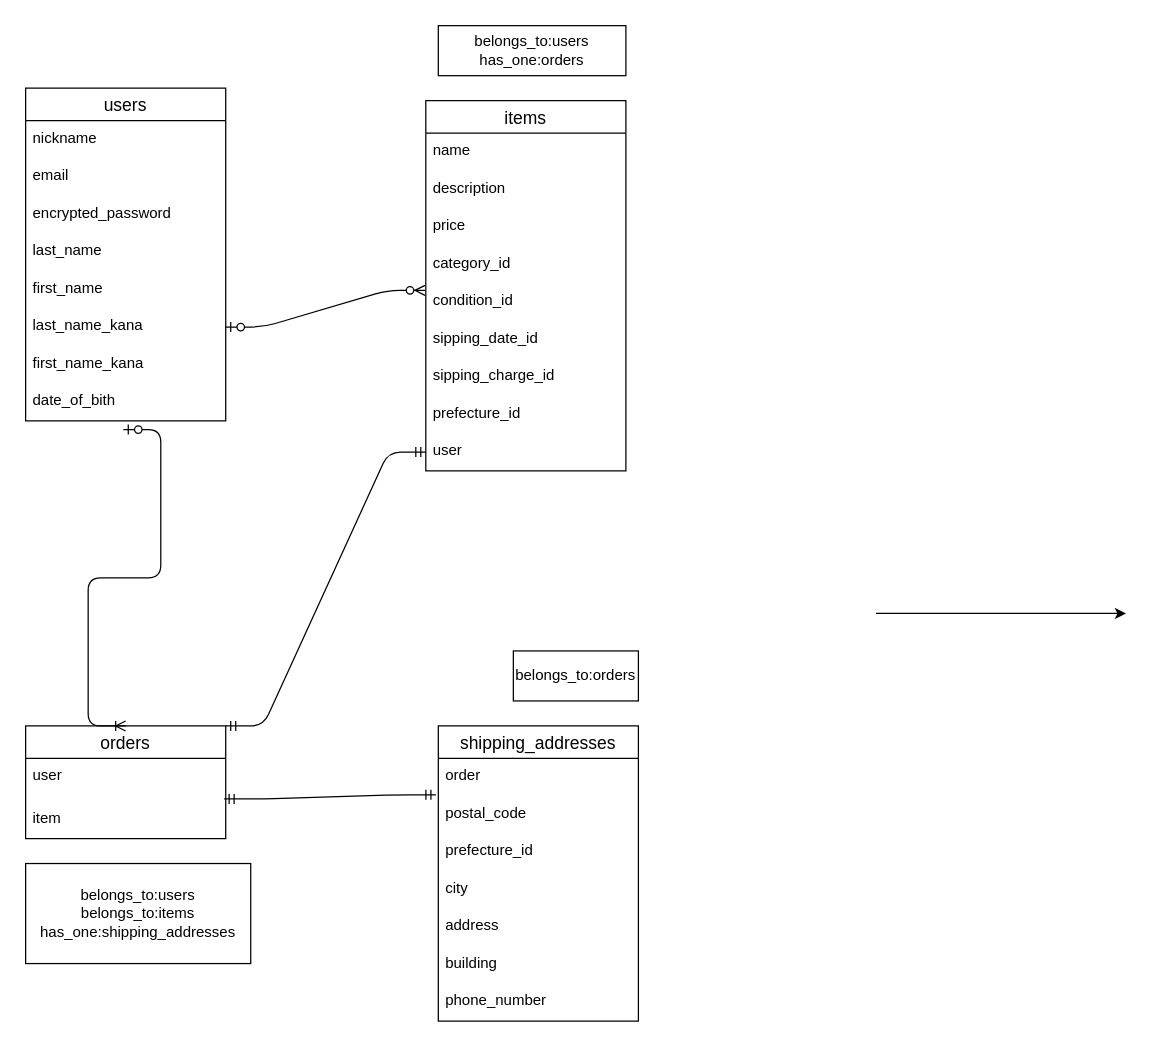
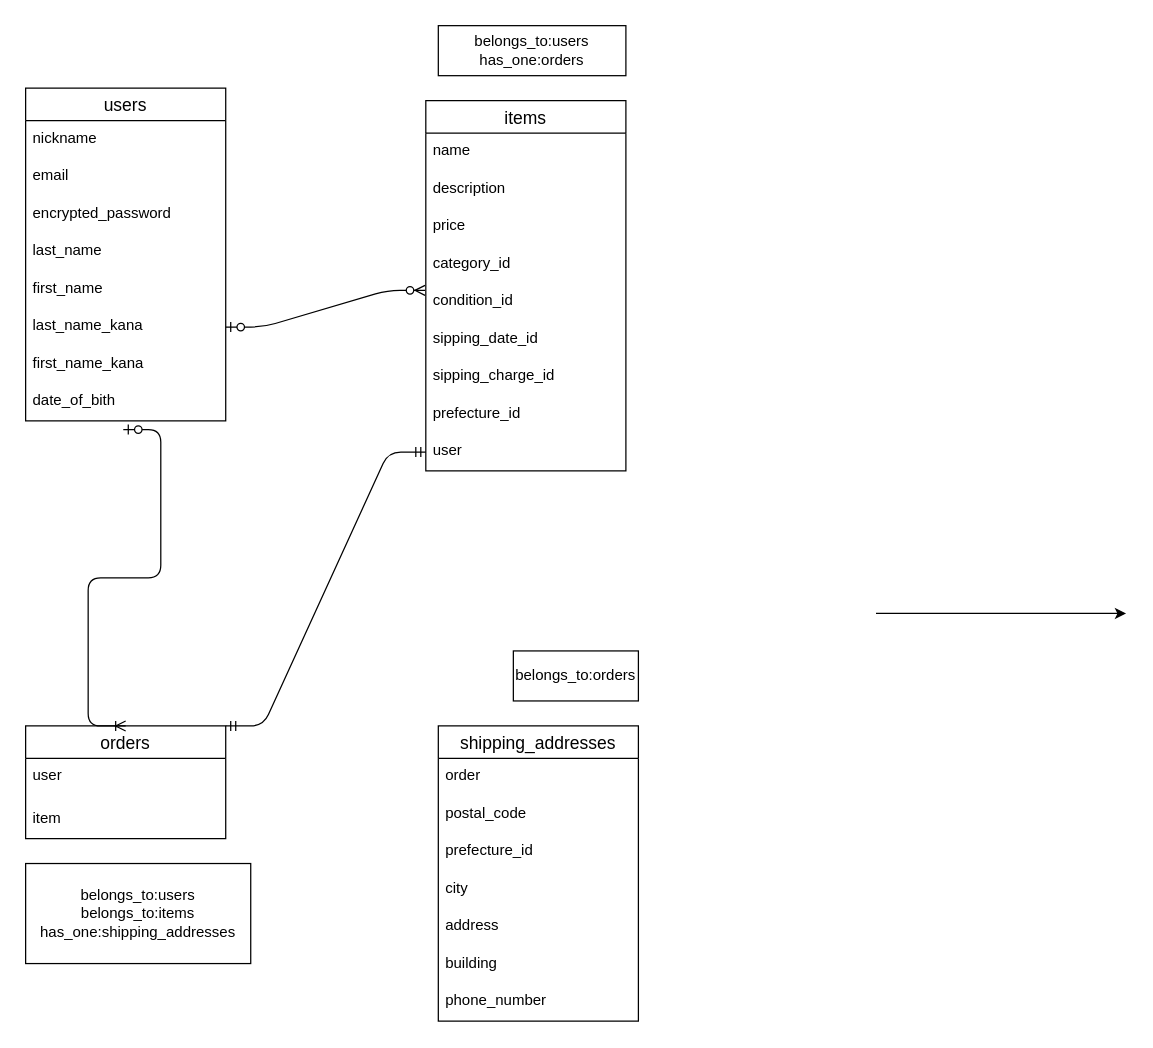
edge "order" -- "item": removed
